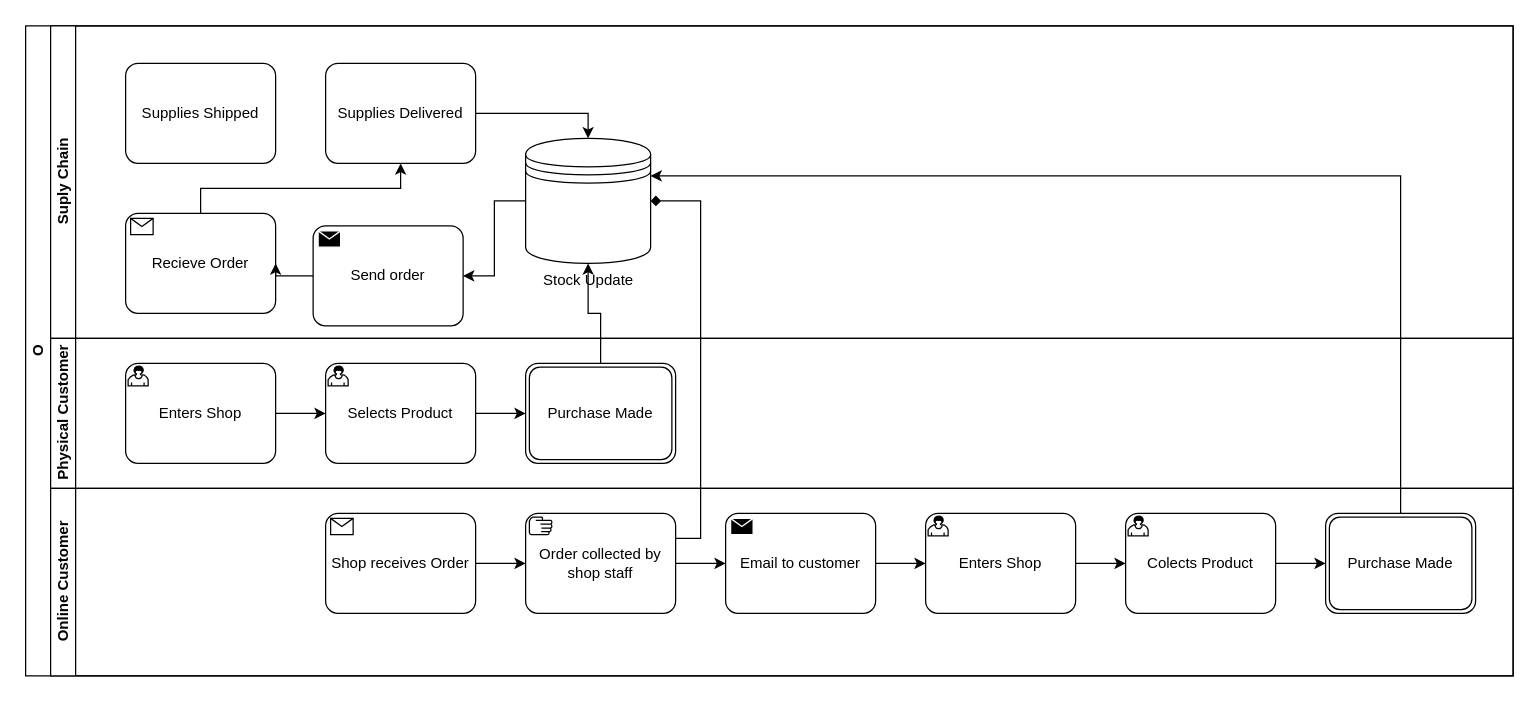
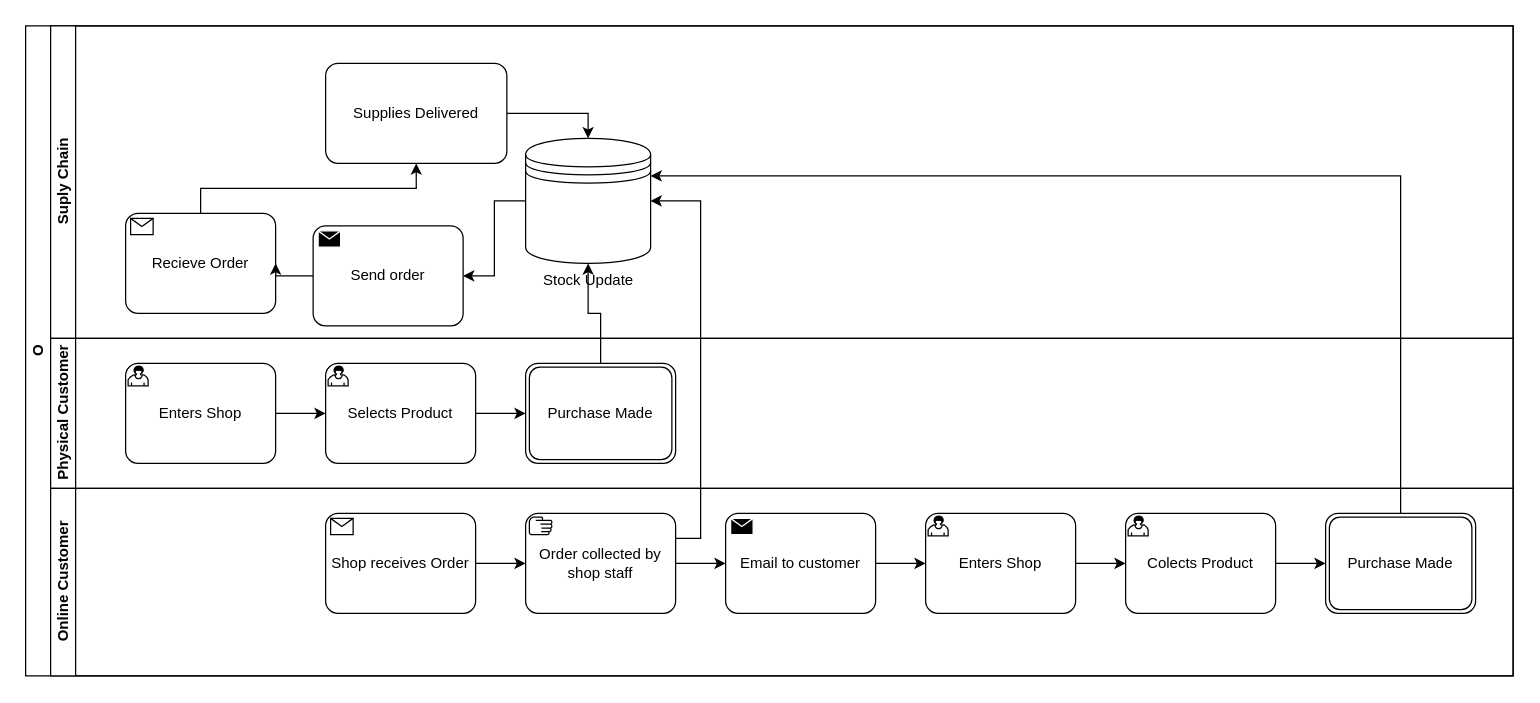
node "Supplies Shipped": removed
node "Supplies Delivered": size 150x100 -> 181x100
edge "Order collected by shop staff" -> "Stock Update": arrowhead diamond -> classic
